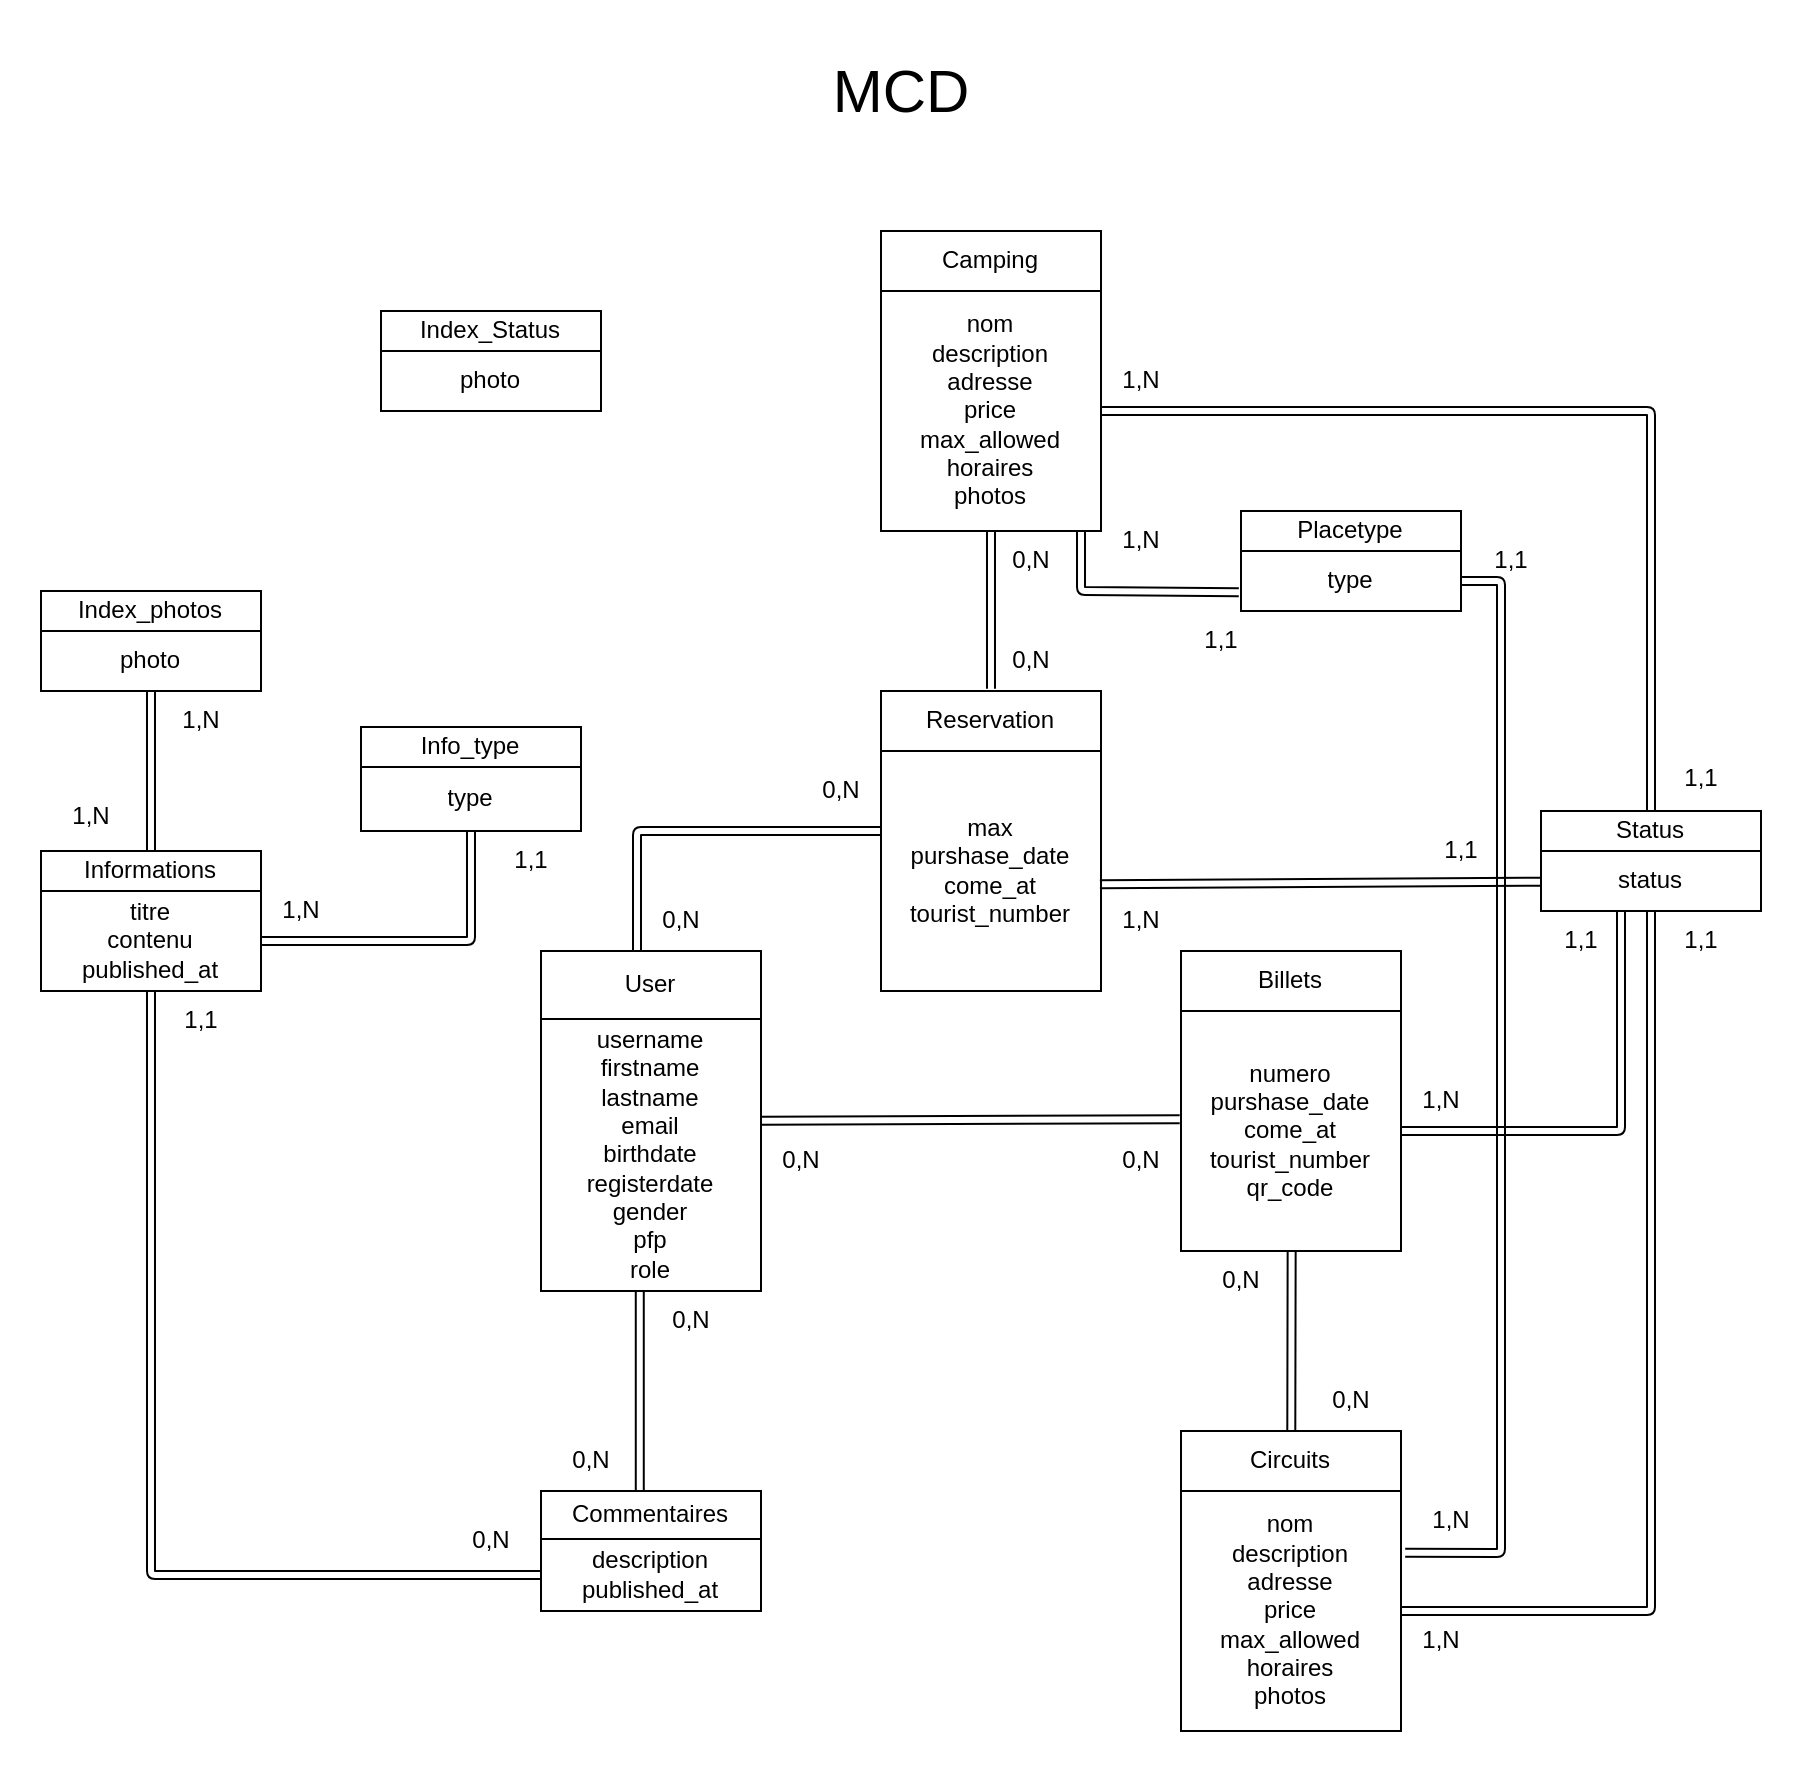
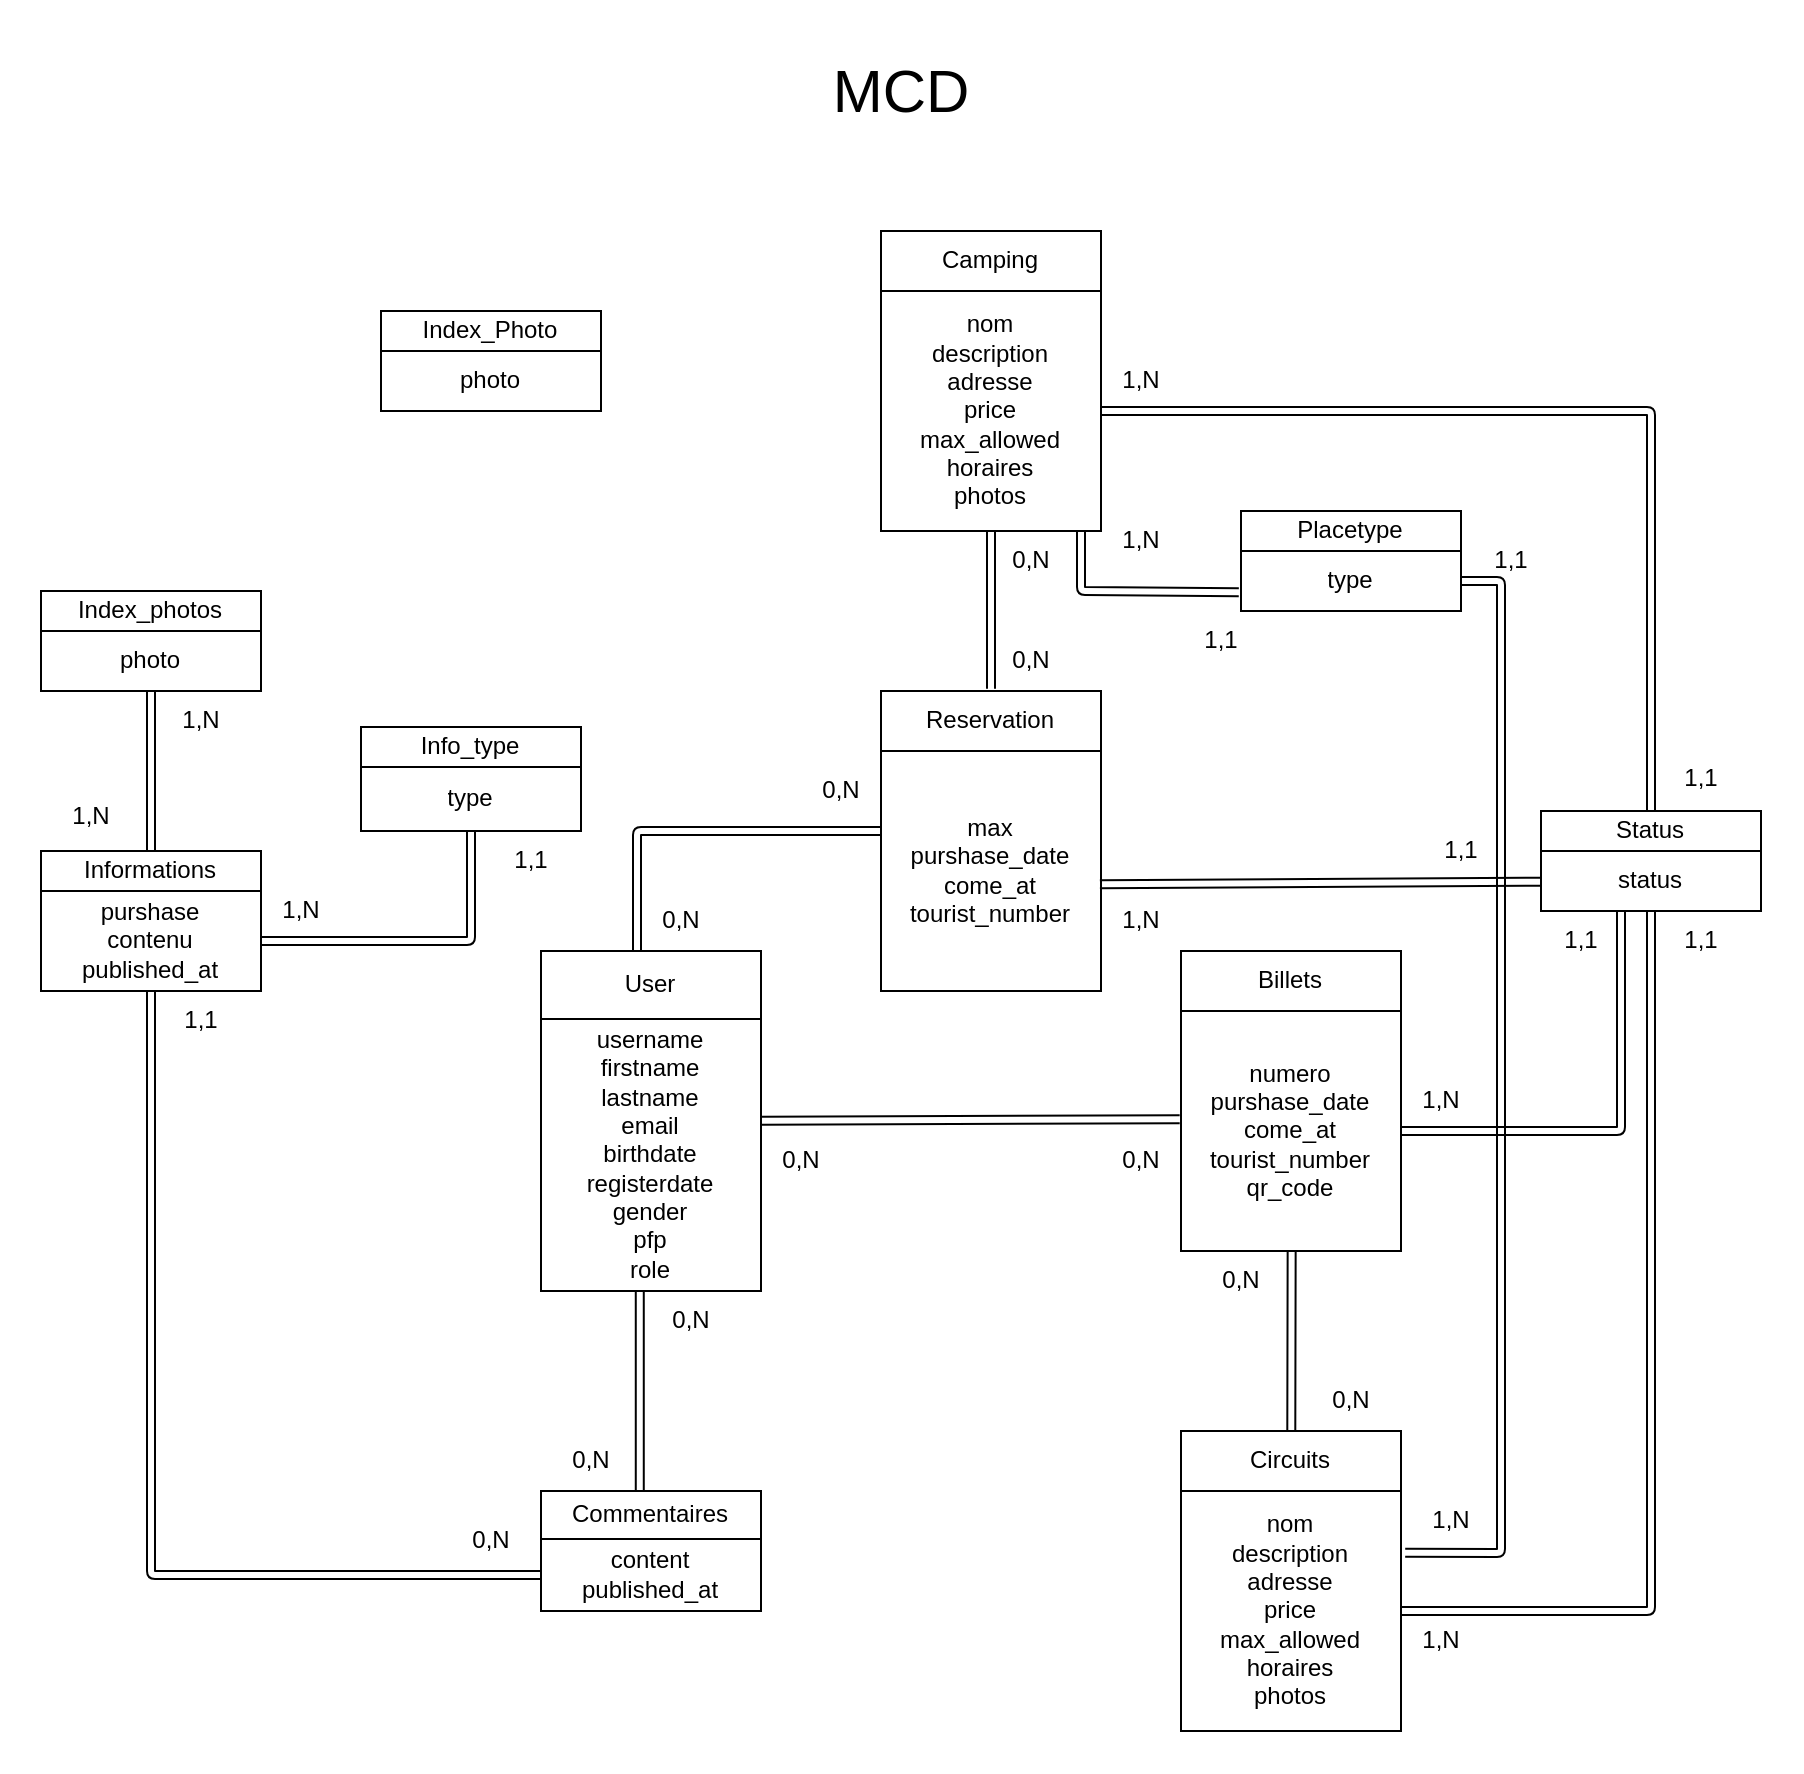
node "Index_Status": label "Index_Status" -> "Index_Photo"
node "titre contenu published_at": label "titre contenu published_at" -> "purshase contenu published_at"
node "description published_at": label "description published_at" -> "content published_at"
